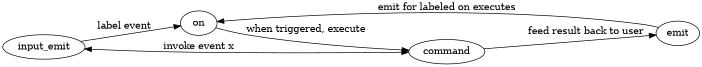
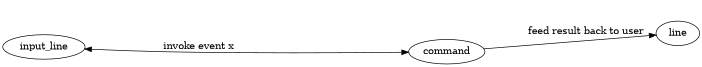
node "on": removed
node "emit": label "emit" -> "line"
node "input_emit": label "input_emit" -> "input_line"
